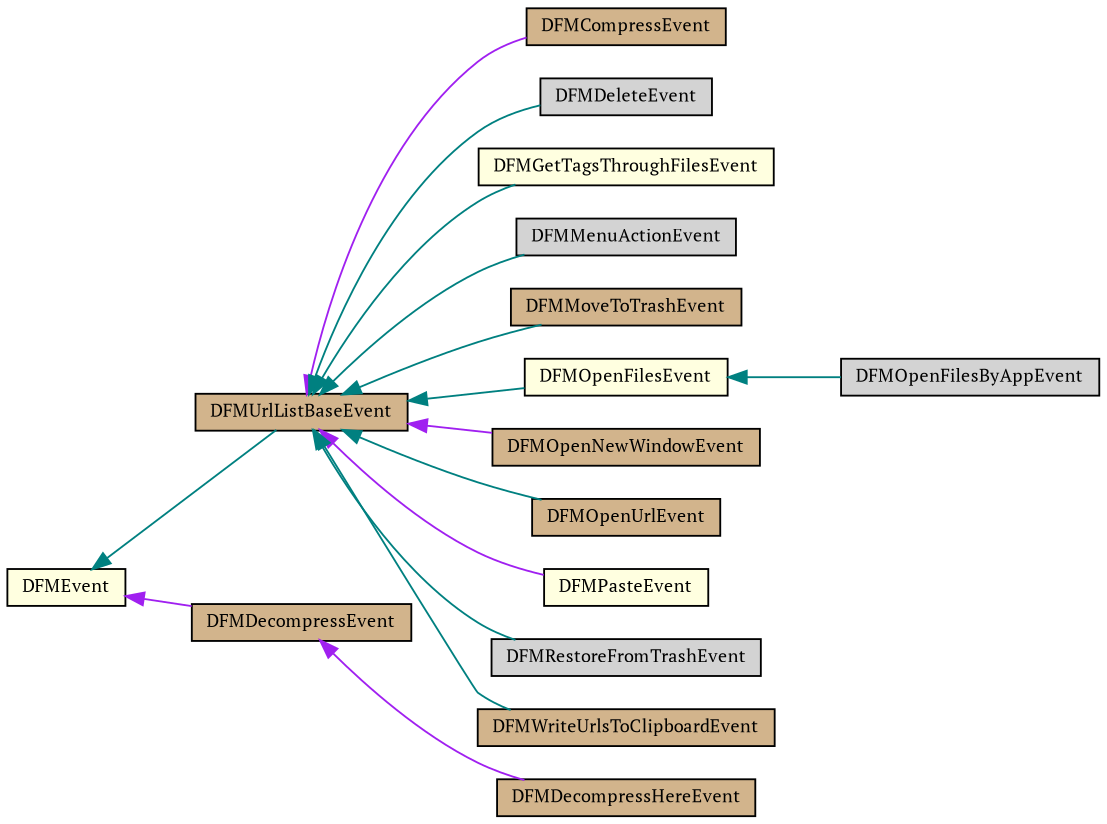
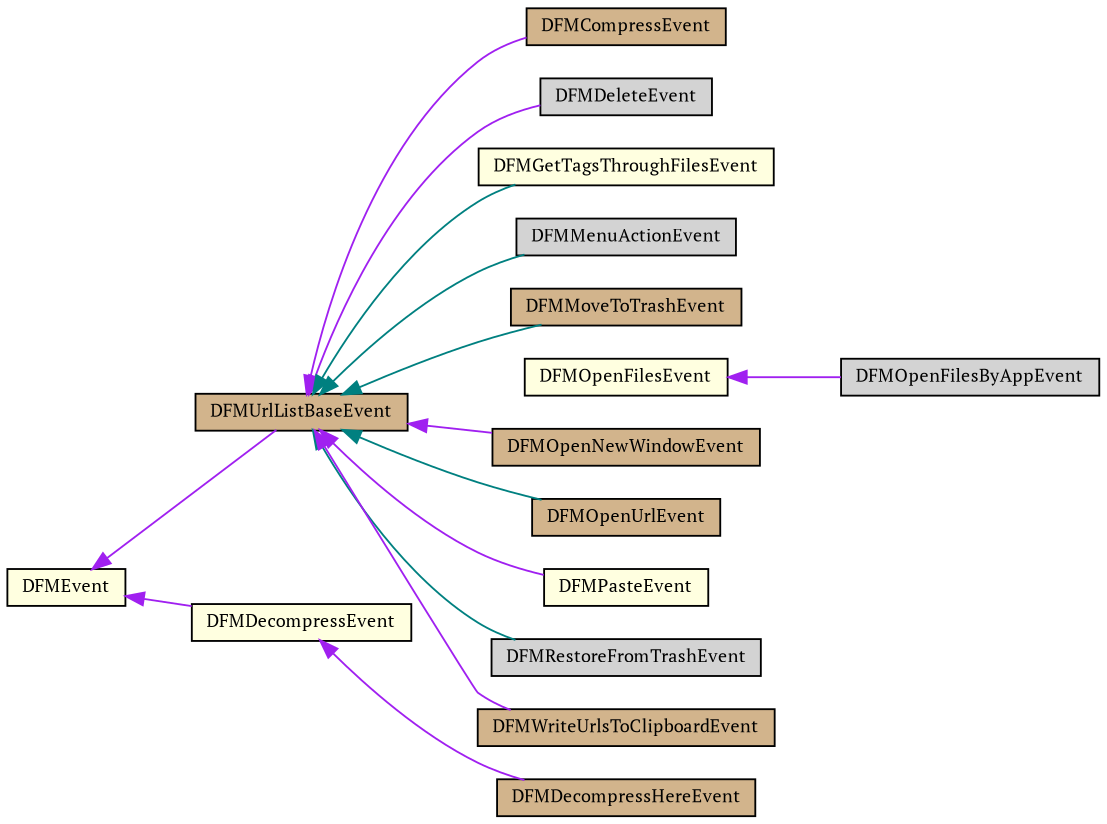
edge "DFMDeleteEvent" -> "DFMUrlListBaseEvent": color teal -> purple
edge "DFMOpenFilesByAppEvent" -> "DFMOpenFilesEvent": color teal -> purple
edge "DFMOpenFilesEvent" -> "DFMUrlListBaseEvent": removed
edge "DFMUrlListBaseEvent" -> "DFMEvent": color teal -> purple
edge "DFMWriteUrlsToClipboardEvent" -> "DFMUrlListBaseEvent": color teal -> purple
node "DFMDecompressEvent": fillcolor tan -> lightyellow
